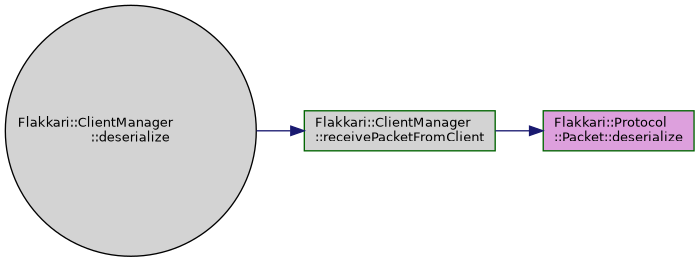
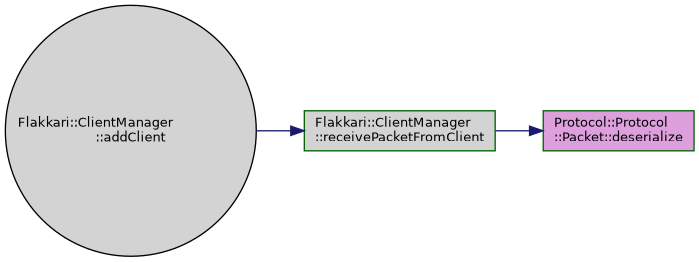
node "Flakkari::ClientManager ::deserialize": label "Flakkari::ClientManager ::deserialize" -> "Flakkari::ClientManager ::addClient"
node "Flakkari::Protocol ::Packet::deserialize": label "Flakkari::Protocol ::Packet::deserialize" -> "Protocol::Protocol ::Packet::deserialize"
